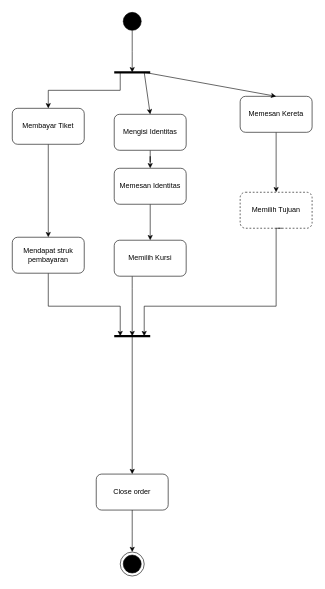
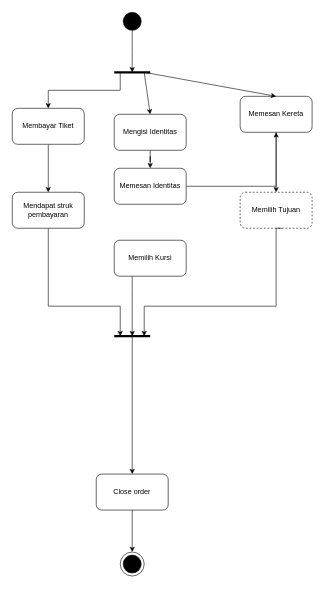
edge "Memesan Identitas" -> "Memilih Kursi": now "Memesan Identitas" -> "Memesan Kereta"
node "Mendapat struk pembayaran": moved (48, 255) -> (48, 210)
